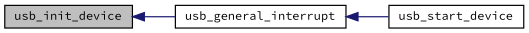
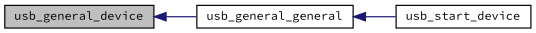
node "usb_init_device": label "usb_init_device" -> "usb_general_device"
node "usb_general_interrupt": label "usb_general_interrupt" -> "usb_general_general"
